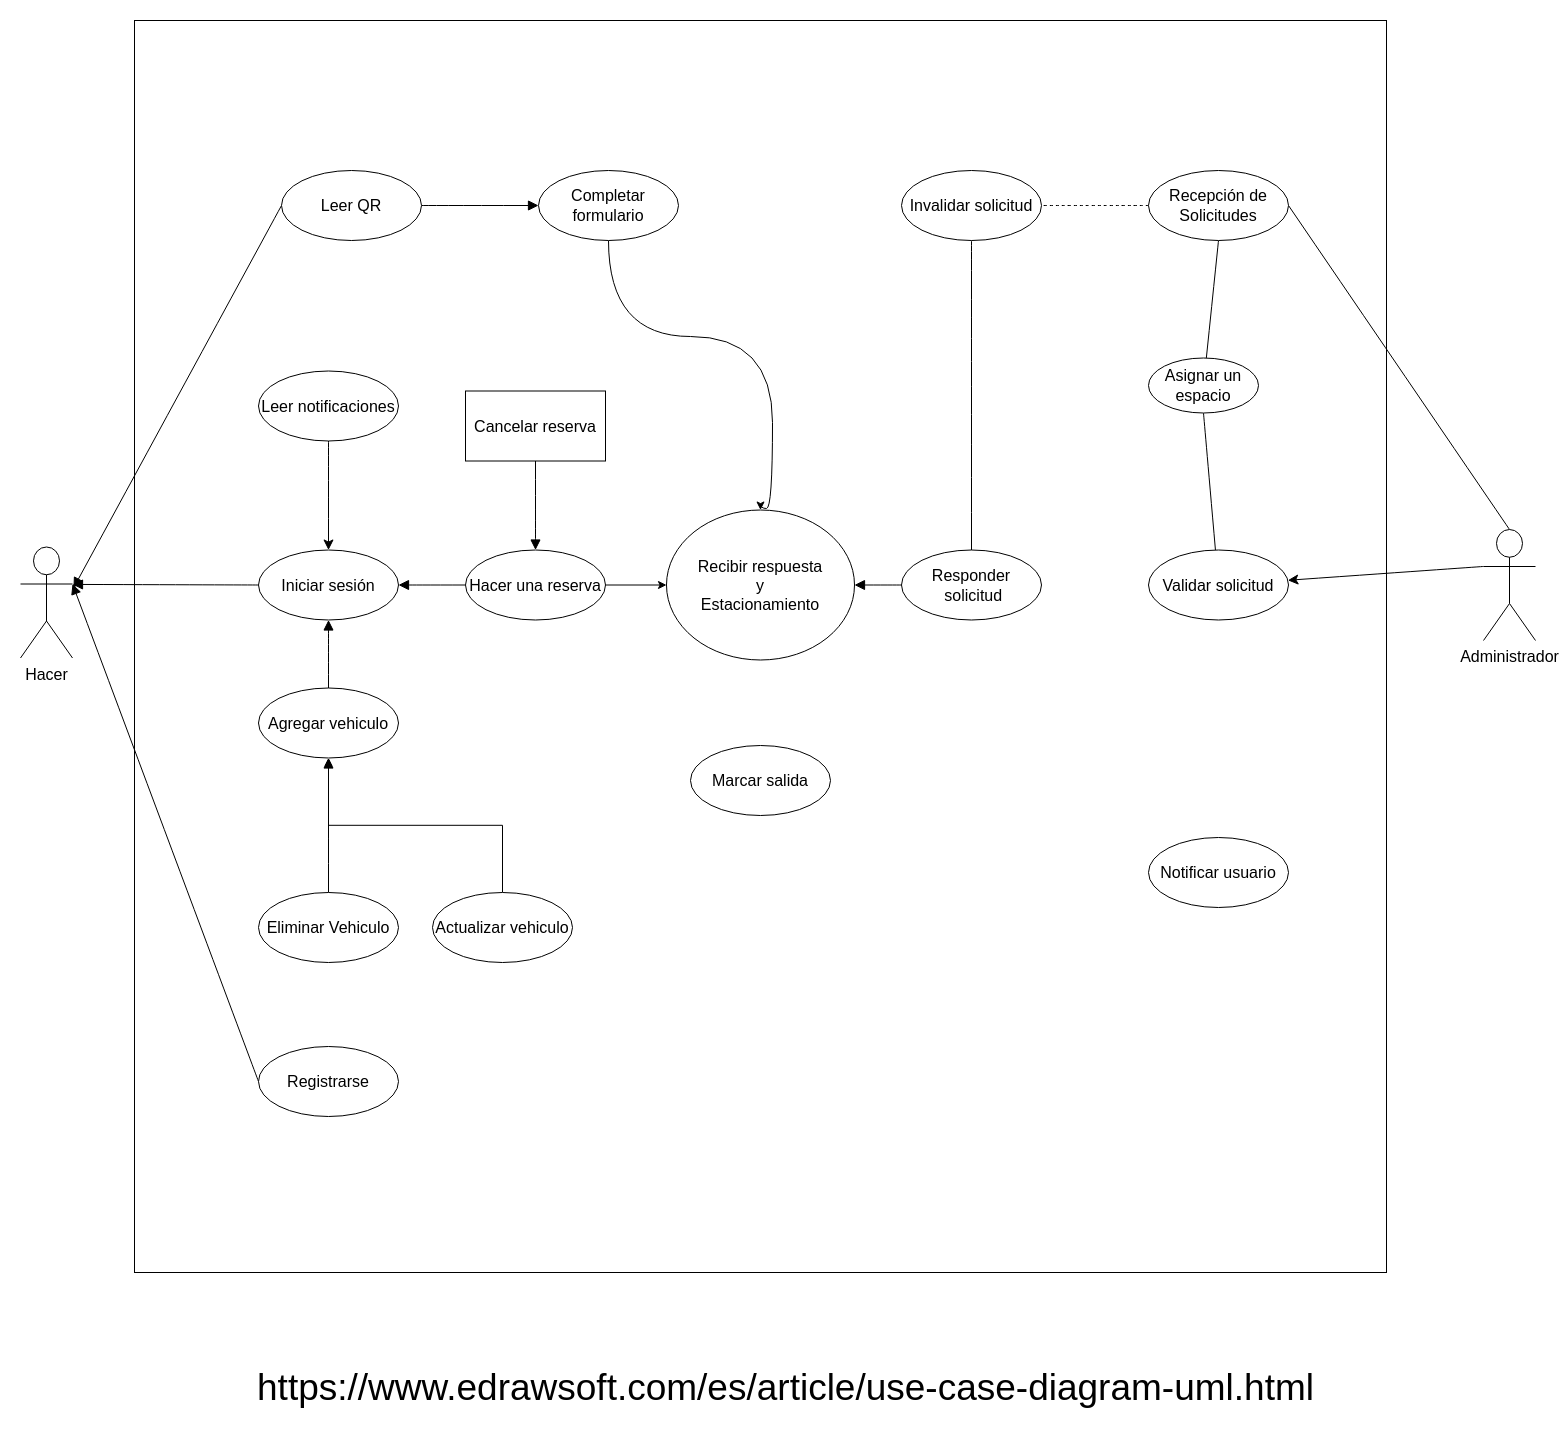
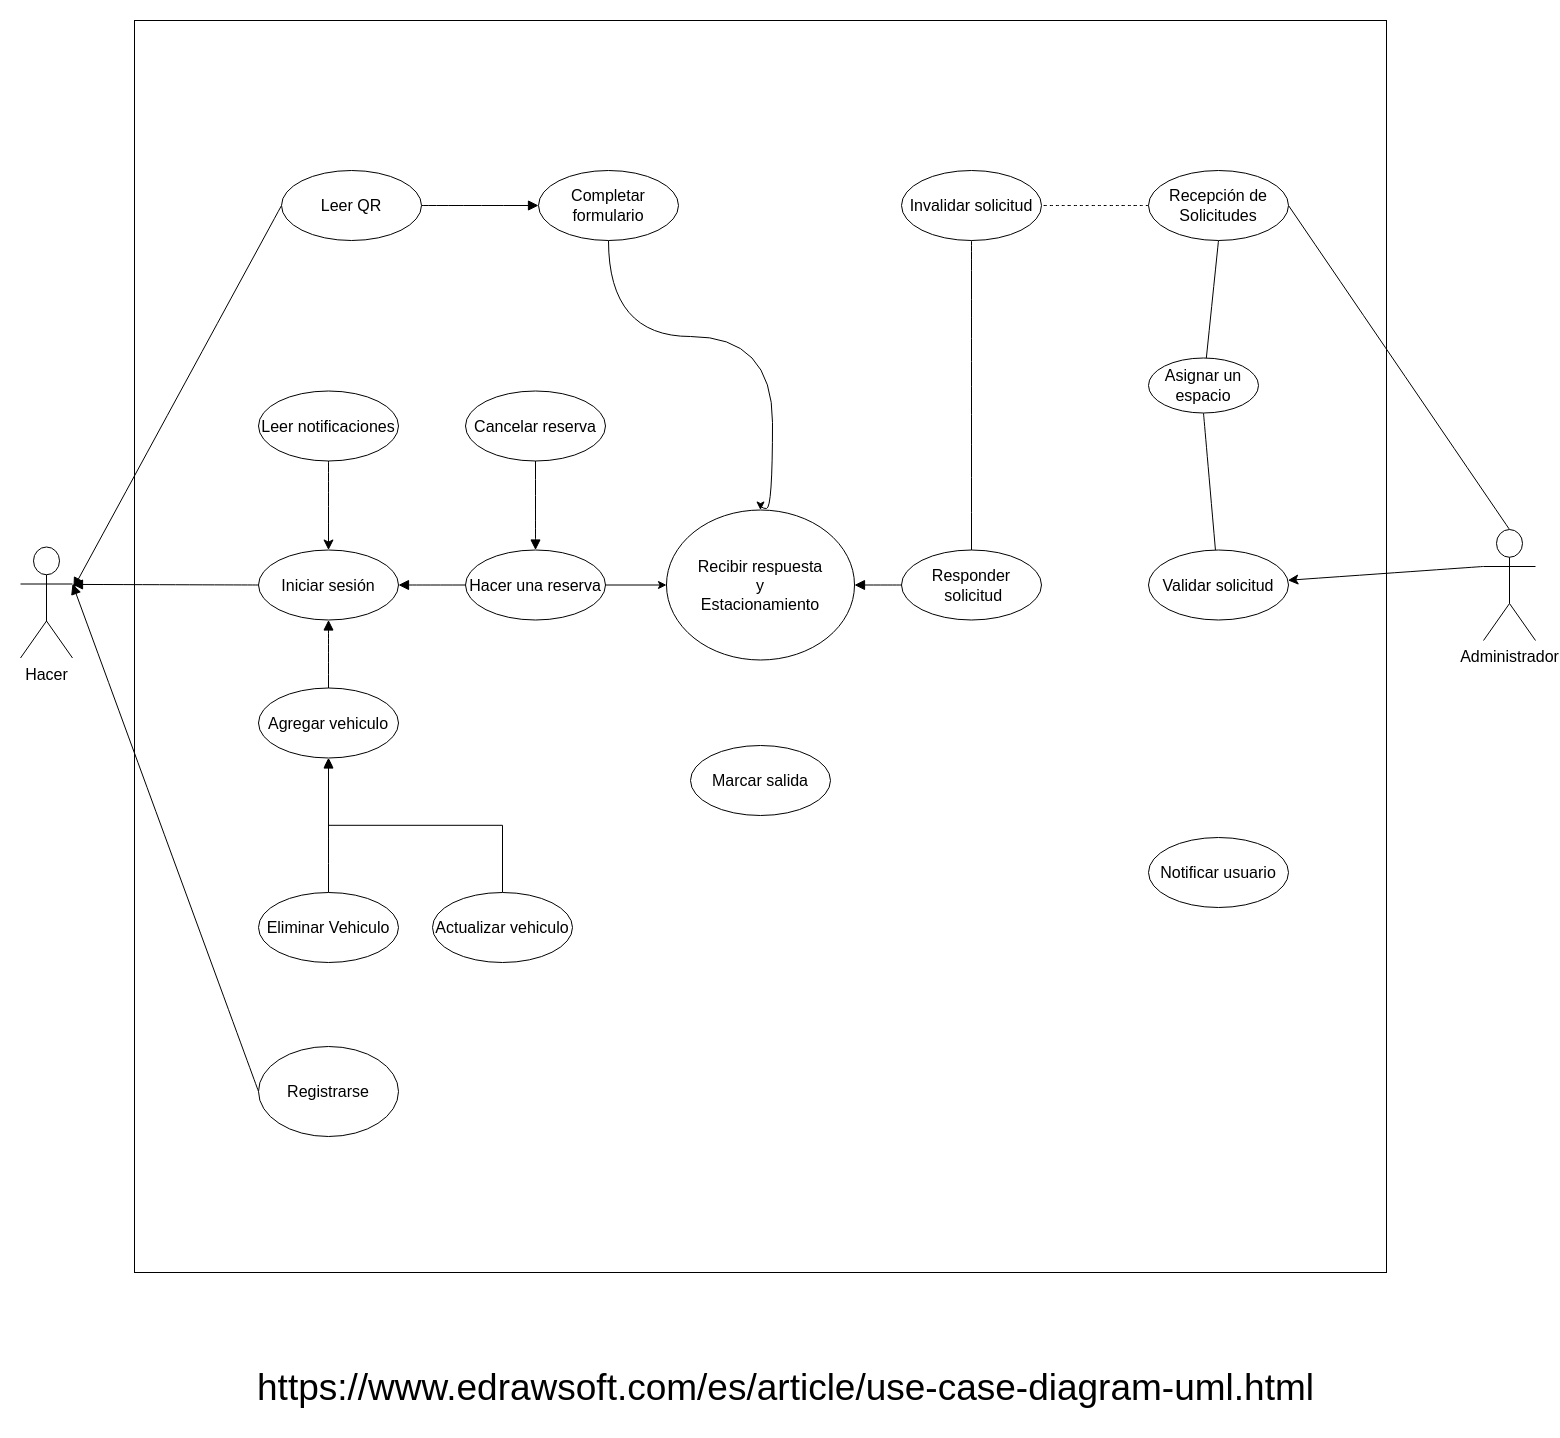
node "Leer notificaciones": moved (329, 406) -> (329, 426)
node "Cancelar reserva": shape rectangle -> ellipse
node "Registrarse": size 140x70 -> 140x90
